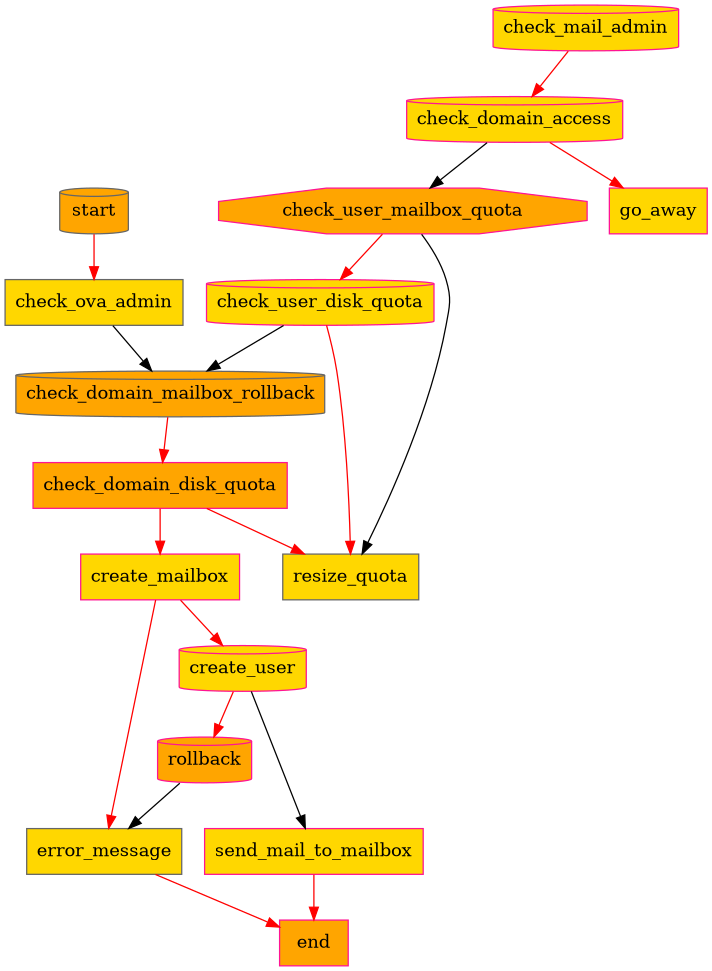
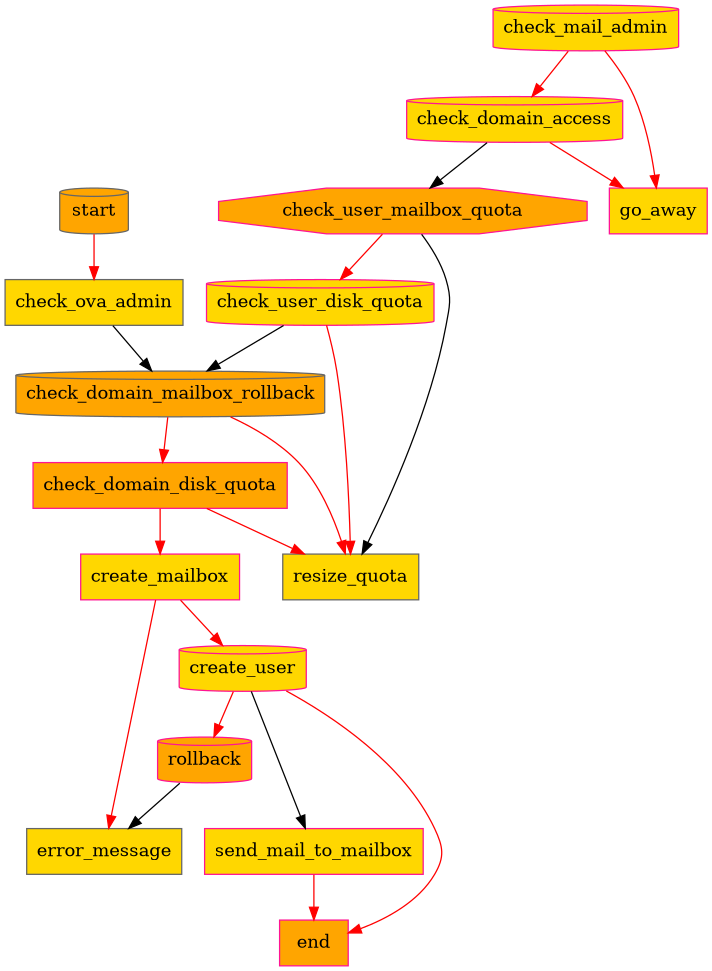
edge "check_mail_admin" -> "go_away": added
edge "check_domain_mailbox_rollback" -> "resize_quota": added
edge "error_message" -> "end": now "create_user" -> "end"
